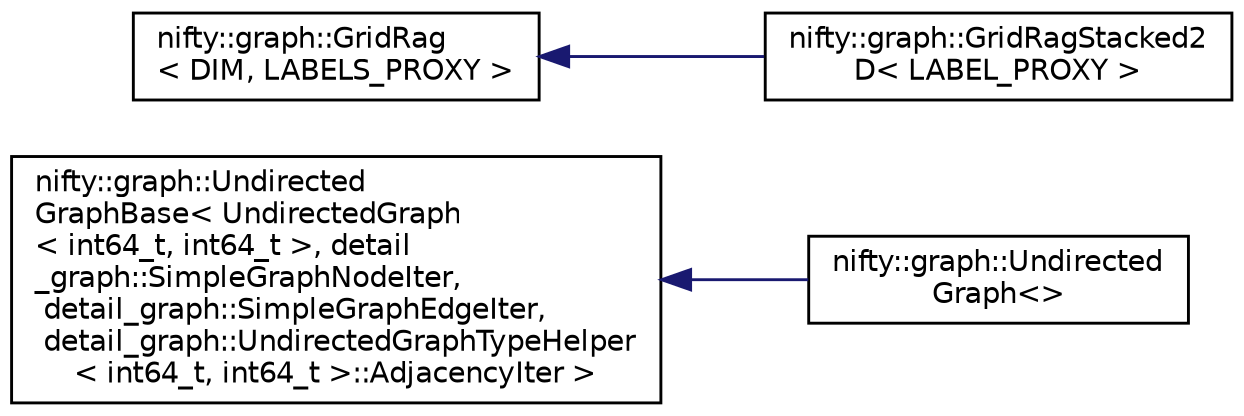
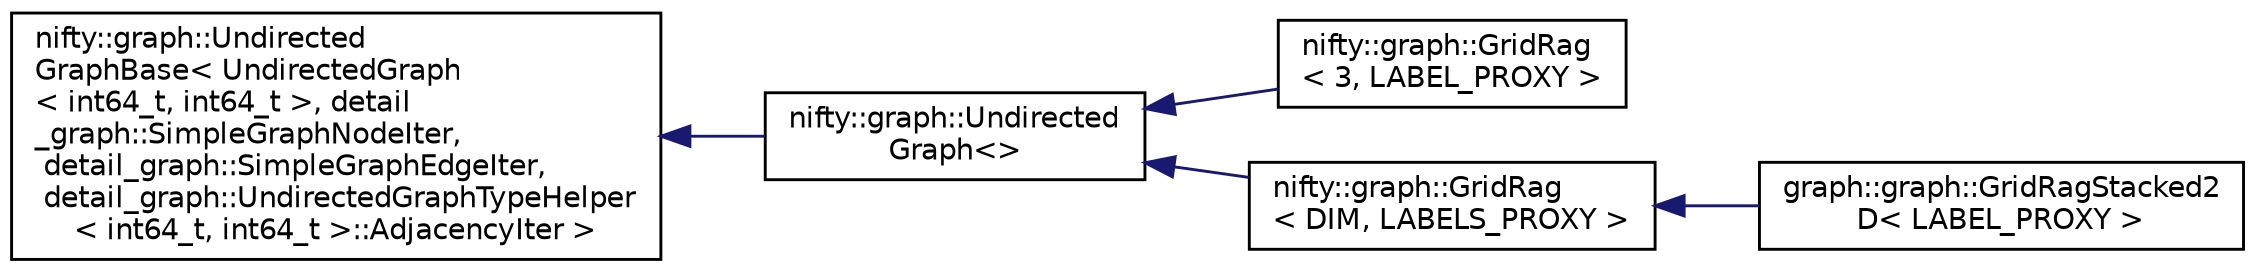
node "nifty::graph::GridRagStacked2 D< LABEL_PROXY >": label "nifty::graph::GridRagStacked2 D< LABEL_PROXY >" -> "graph::graph::GridRagStacked2 D< LABEL_PROXY >"
node "nifty::graph::GridRag < 3, LABEL_PROXY >": added
edge "nifty::graph::GridRag < DIM, LABELS_PROXY >" -> "nifty::graph::Undirected Graph<>": added
